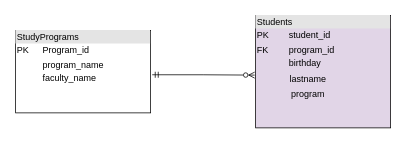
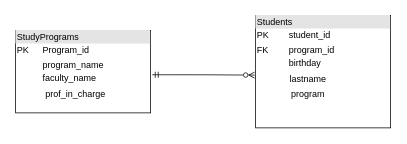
node "Students PK student_id FK program_id birthday": fillcolor #e1d5e7 -> #ffffff
node "prof_in_charge": added
